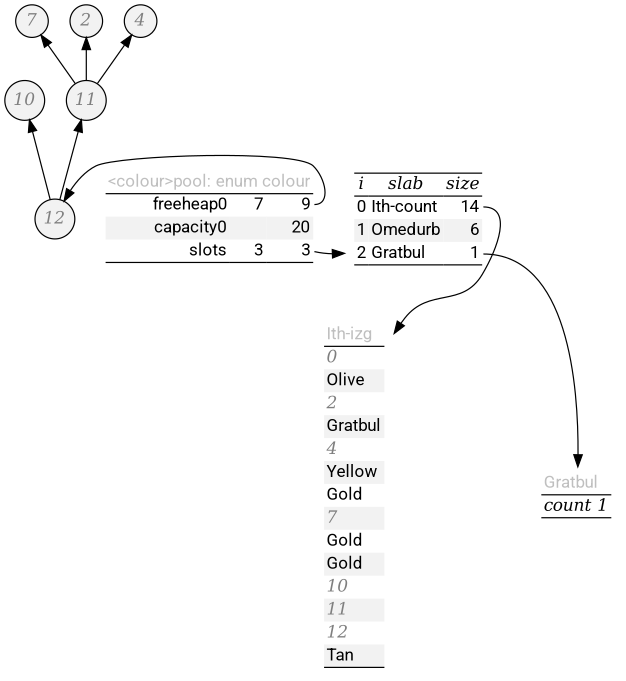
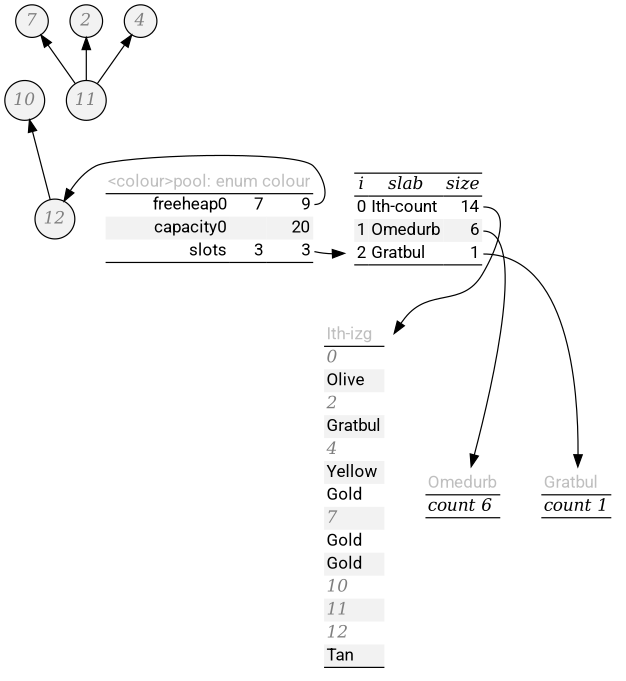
edge "12" -> "11": removed
node "Omedurb": added
